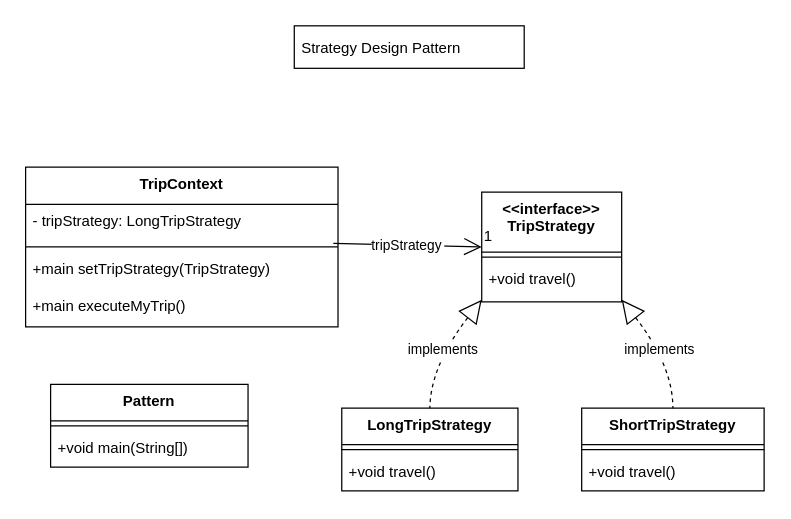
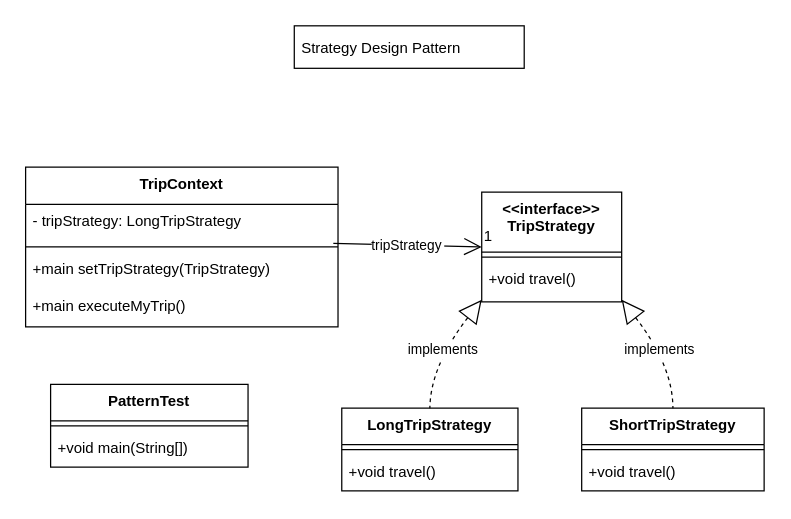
node "Pattern": label "Pattern" -> "PatternTest"
